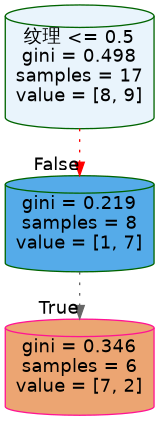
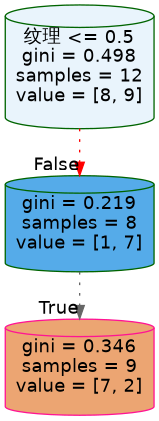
node "纹理 <= 0.5 gini = 0.498 samples = 17 value = [8, 9]": label "纹理 <= 0.5 gini = 0.498 samples = 17 value = [8, 9]" -> "纹理 <= 0.5 gini = 0.498 samples = 12 value = [8, 9]"
node "gini = 0.346 samples = 6 value = [7, 2]": label "gini = 0.346 samples = 6 value = [7, 2]" -> "gini = 0.346 samples = 9 value = [7, 2]"
